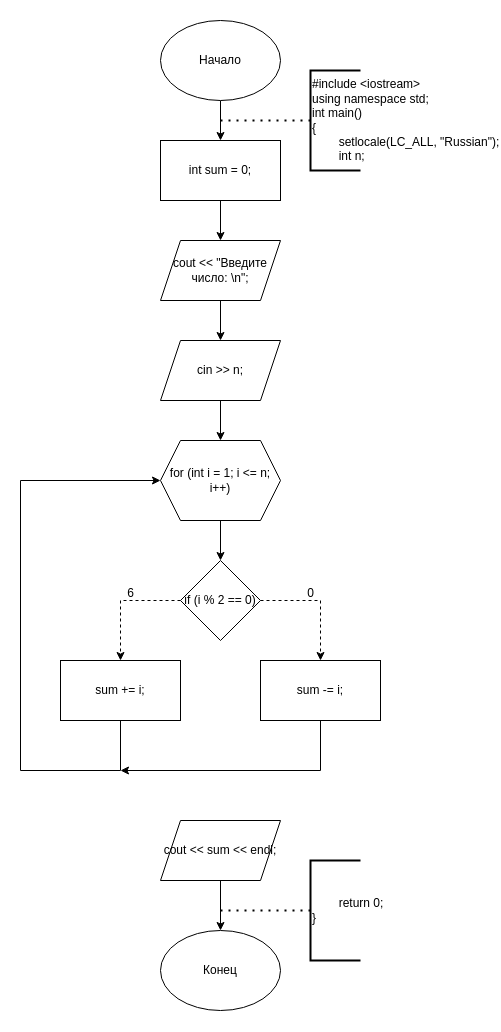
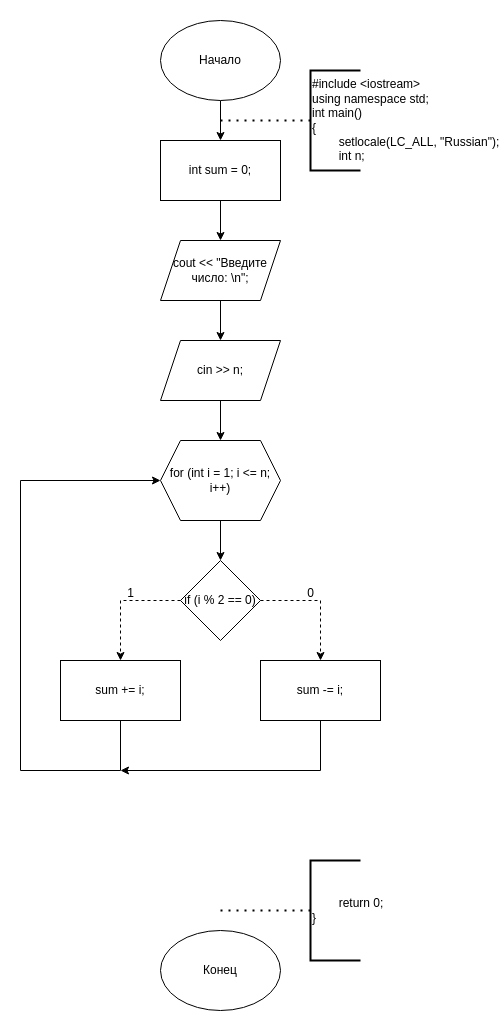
node "6": label "6" -> "1"
node "cout << sum << endl;": removed
edge "cout << sum << endl;" -> "Конец": removed
